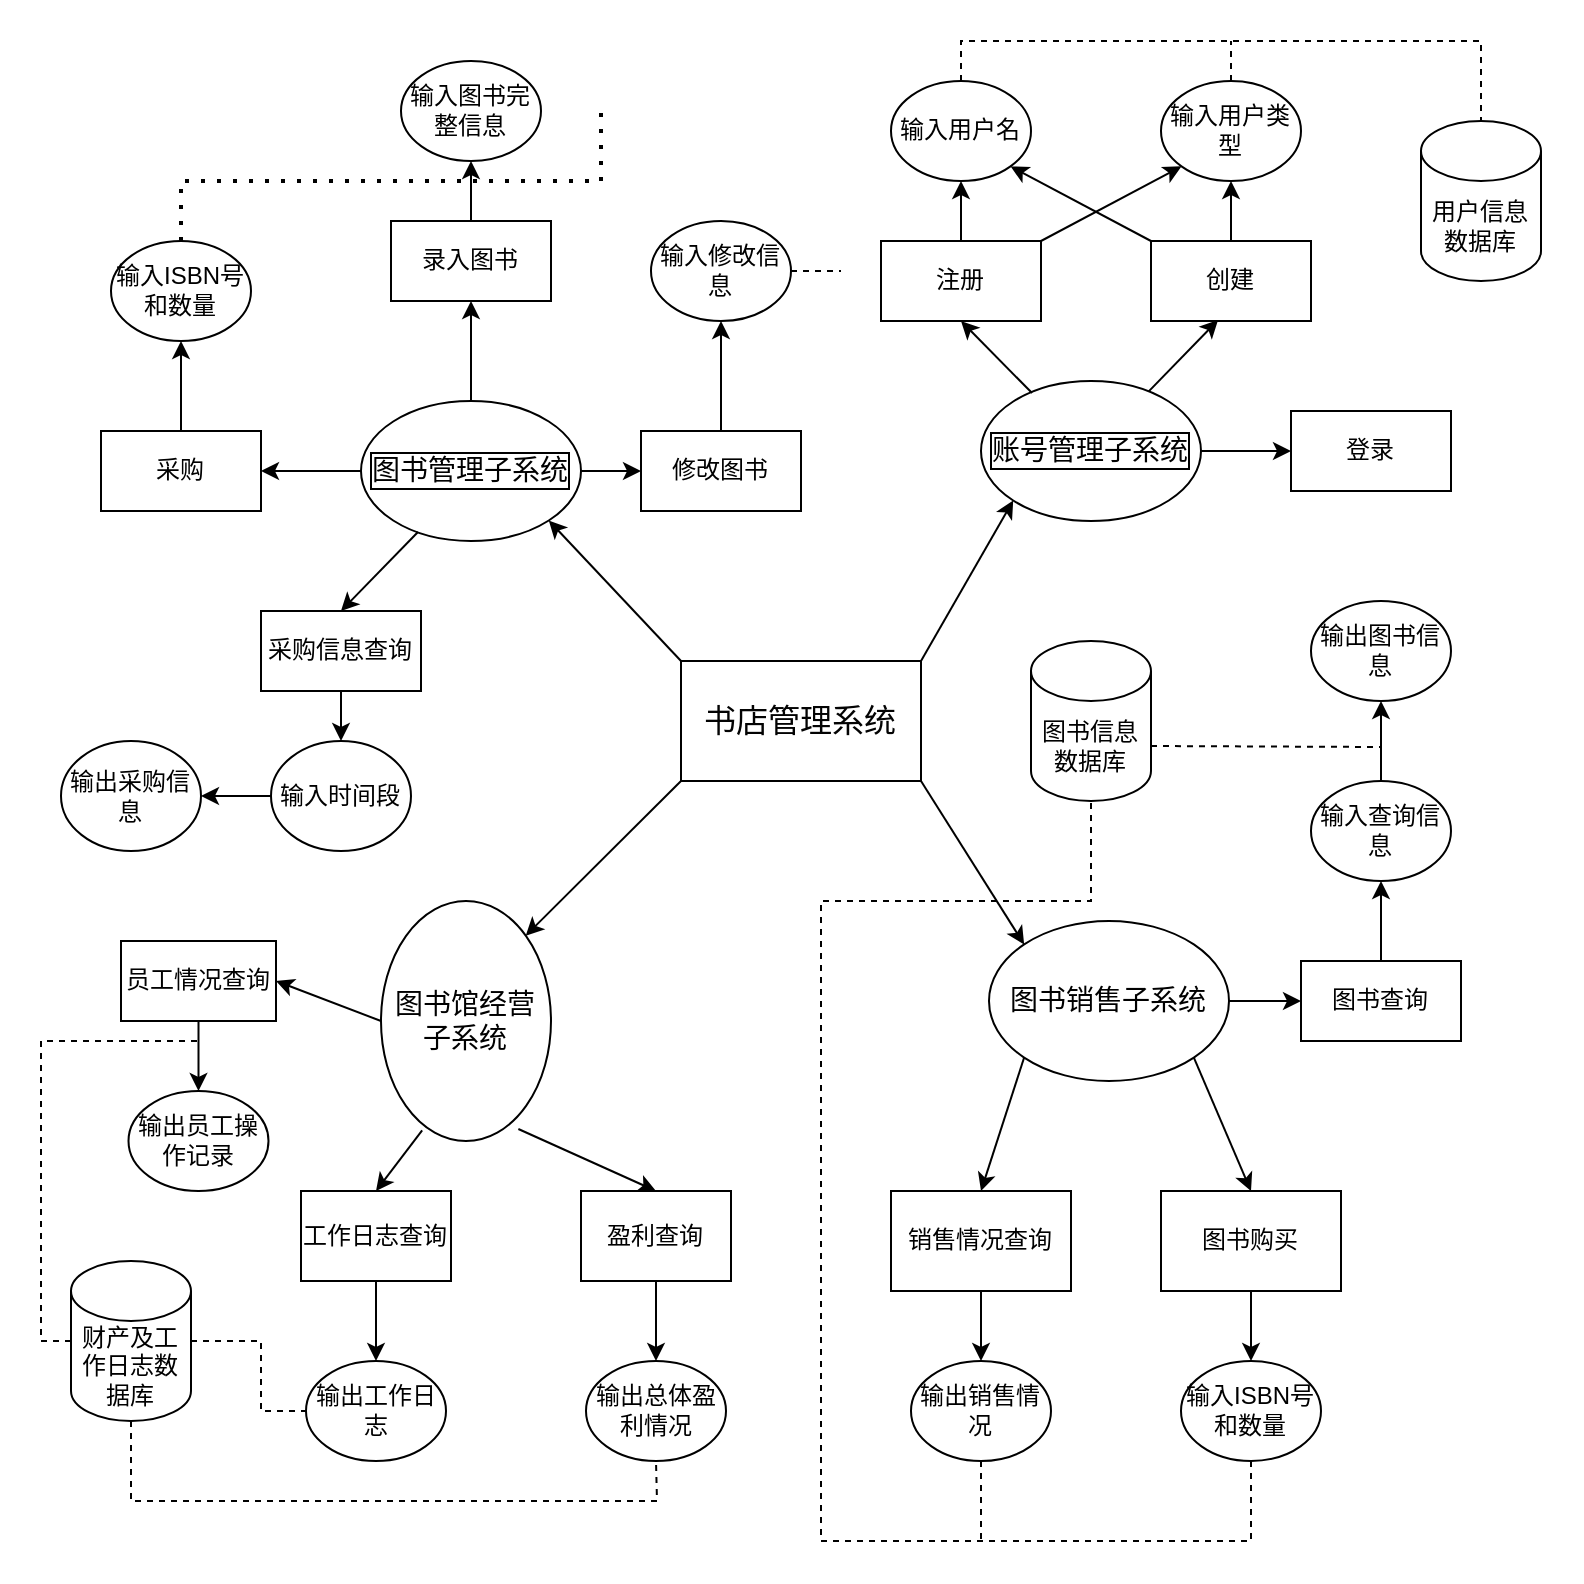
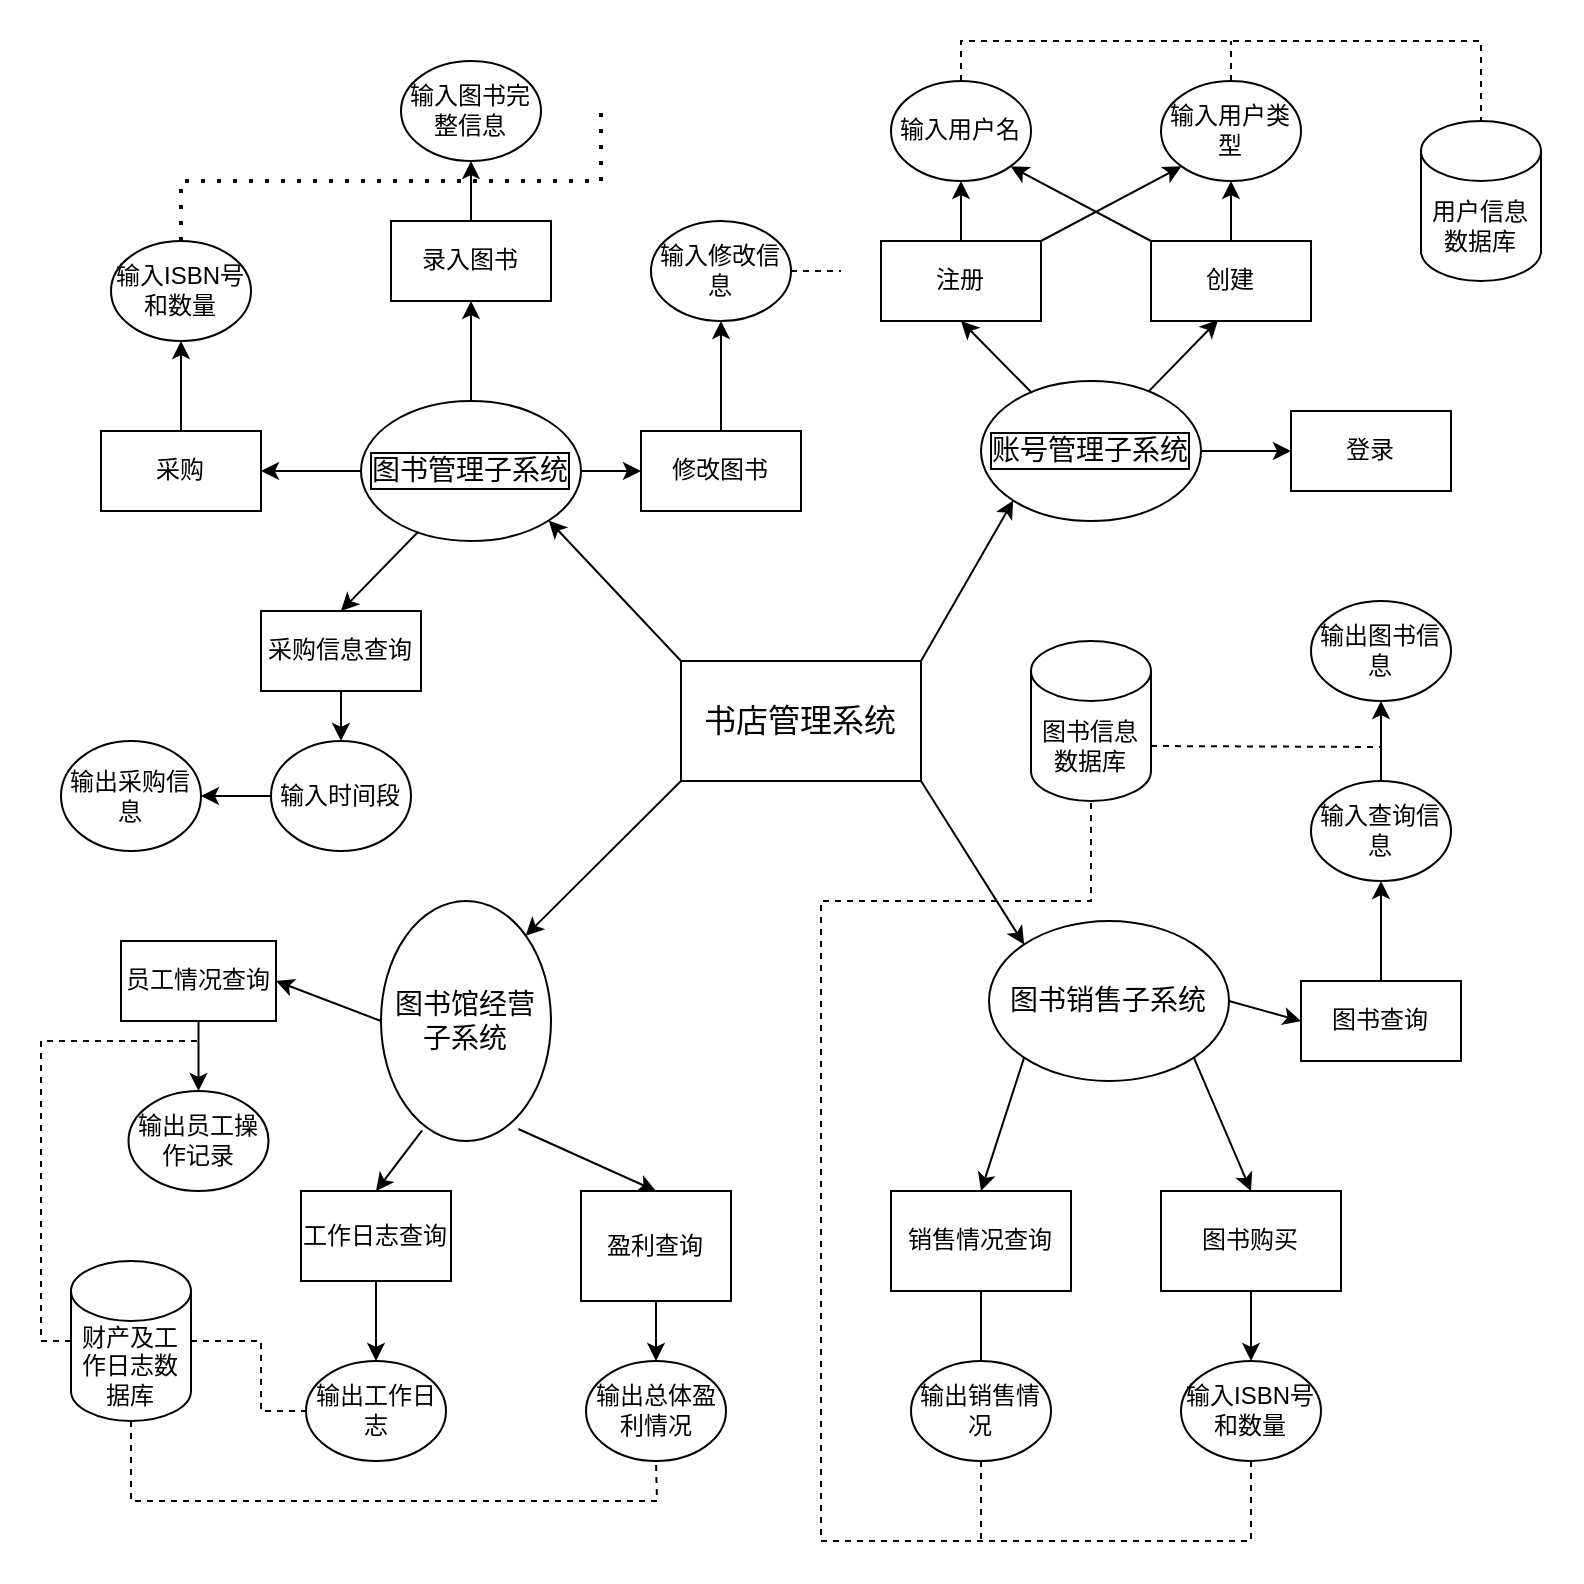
node "图书查询": moved (1381, 1001) -> (1381, 1021)
node "盈利查询": size 150x90 -> 150x110
edge "销售情况查询" -> "输出销售情况": arrowhead classic -> none
